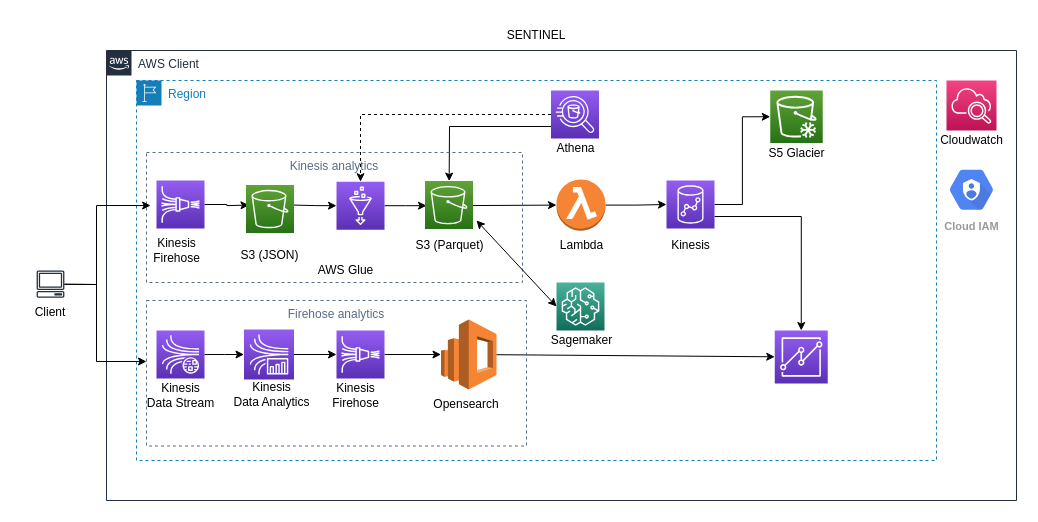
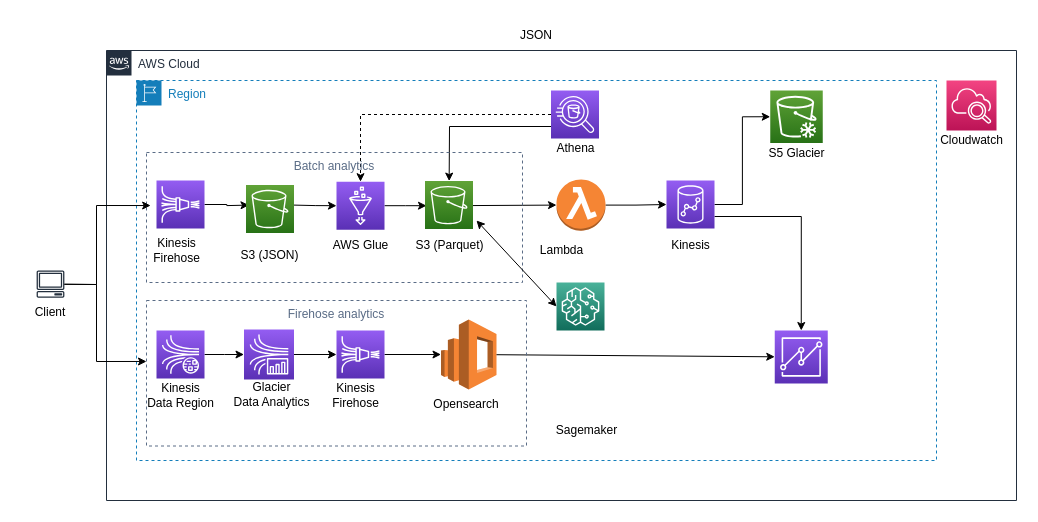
node "SENTINEL": label "SENTINEL" -> "JSON"
node "AWS Client": label "AWS Client" -> "AWS Cloud"
node "Kinesis analytics": label "Kinesis analytics" -> "Batch analytics"
node "Cloud IAM": removed
node "Lambda": moved (581, 246) -> (561, 251)
node "AWS Glue": moved (346, 271) -> (361, 246)
node "Sagemaker": moved (581, 341) -> (586, 431)
node "Kinesis Data Analytics": label "Kinesis Data Analytics" -> "Glacier Data Analytics"
node "Kinesis Data Stream": label "Kinesis Data Stream" -> "Kinesis Data Region"
